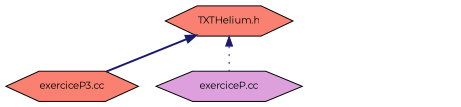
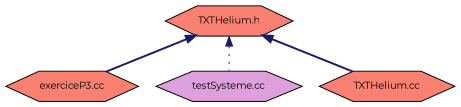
node "exerciceP.cc": label "exerciceP.cc" -> "testSysteme.cc"
node "TXTHelium.cc": added
